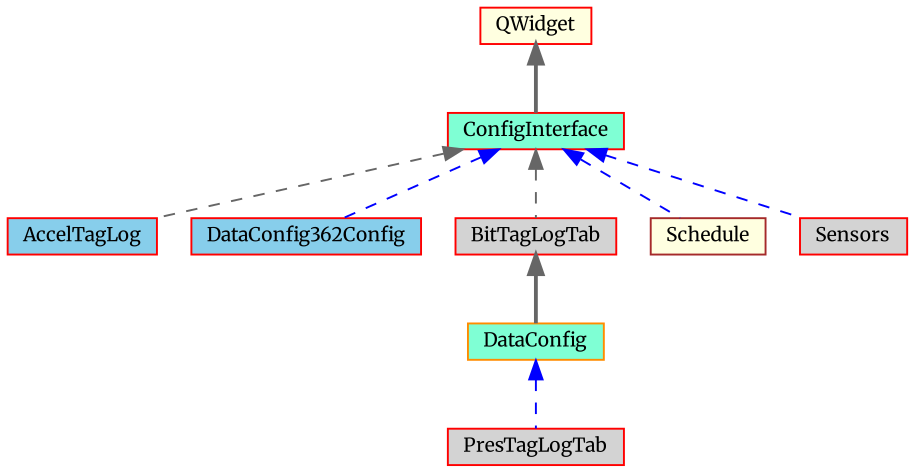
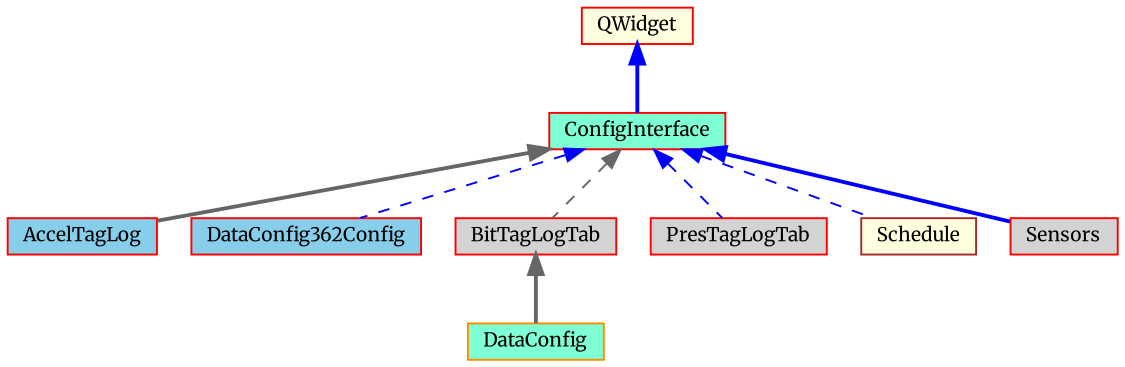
edge "ConfigInterface" -> "QWidget": color gray40 -> blue
edge "AccelTagLog" -> "ConfigInterface": style dashed -> bold
edge "Sensors" -> "ConfigInterface": style dashed -> bold
edge "PresTagLogTab" -> "DataConfig": now "PresTagLogTab" -> "ConfigInterface"
